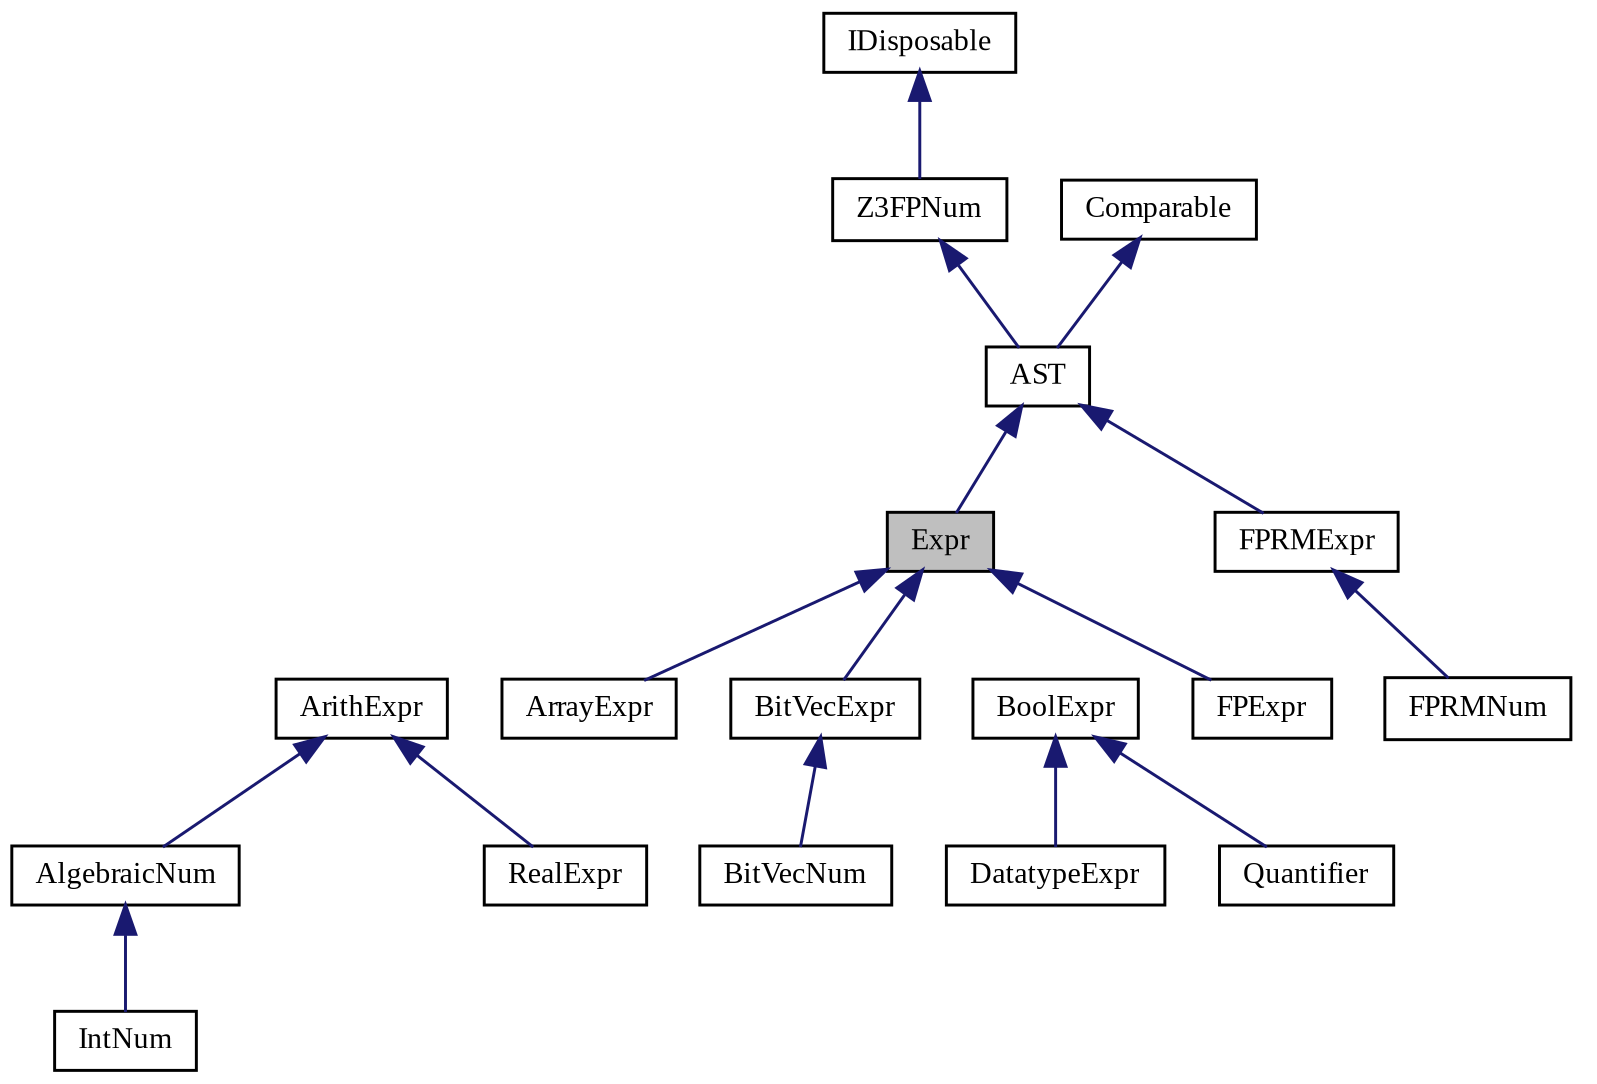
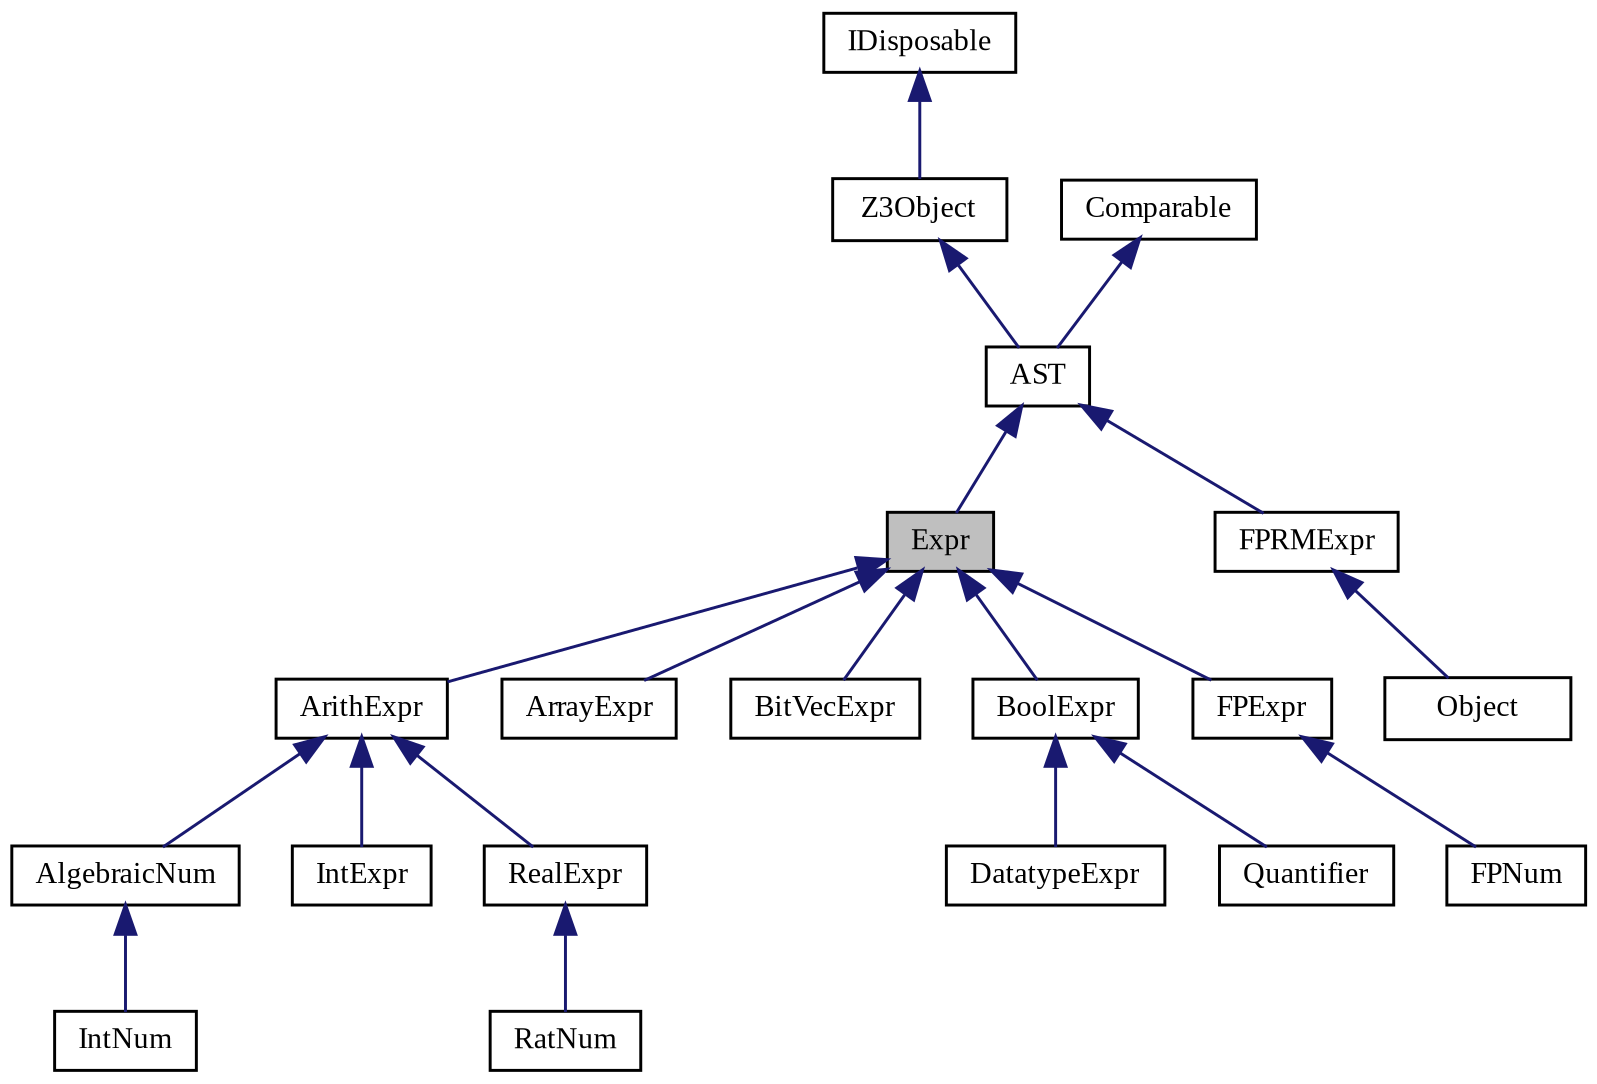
node "Z3FPNum": label "Z3FPNum" -> "Z3Object"
edge "ArithExpr" -> "Expr": added
edge "BoolExpr" -> "Expr": added
node "FPRMNum": label "FPRMNum" -> "Object"
node "IntExpr": added
node "BitVecNum": removed
node "FPNum": added
node "RatNum": added
